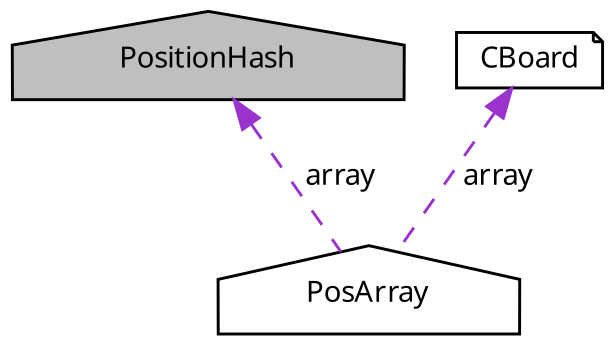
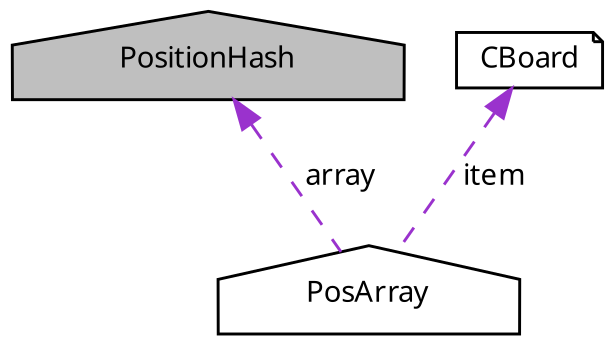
edge "PosArray" -> "CBoard": label " array" -> " item"
